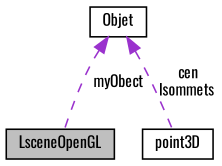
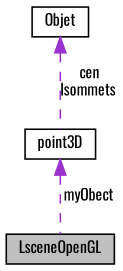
edge "LsceneOpenGL" -> "Objet": now "LsceneOpenGL" -> "point3D"
